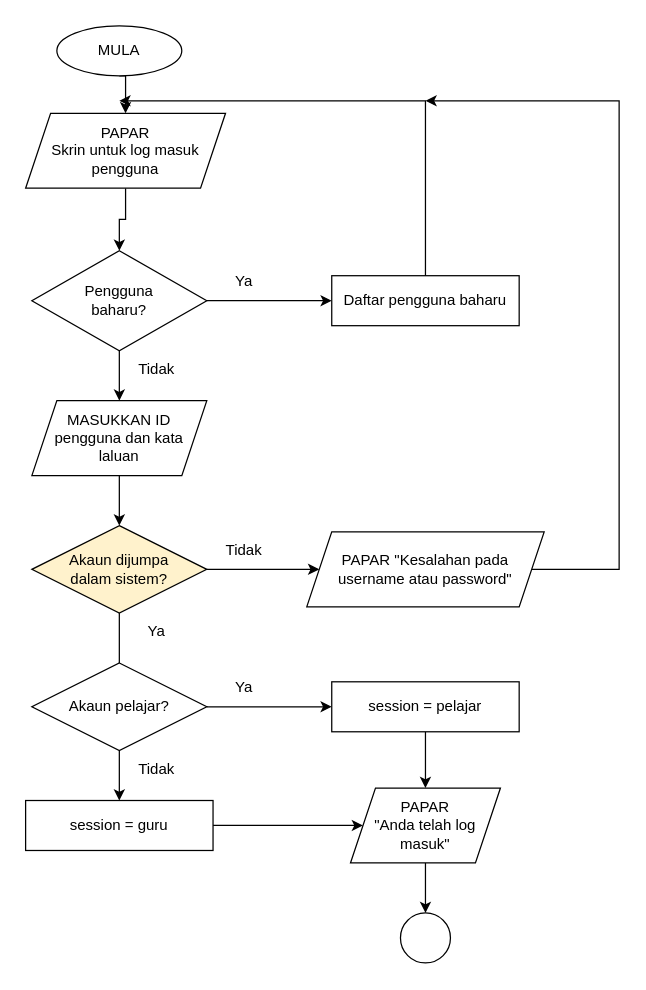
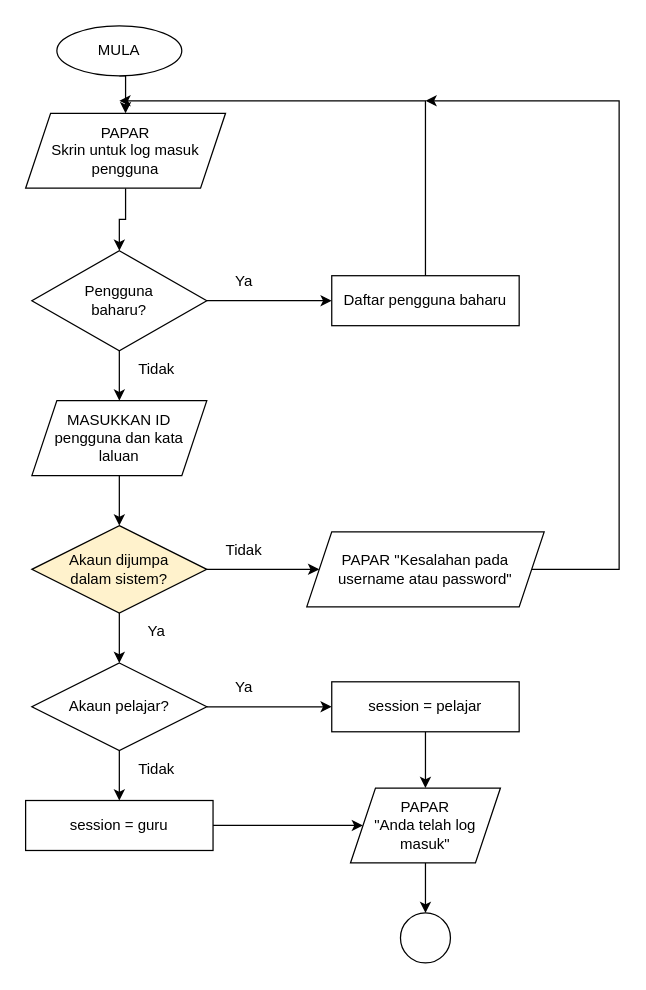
edge "Akaun dijumpa dalam sistem?" -- "Akaun pelajar?": arrowhead none -> classic
